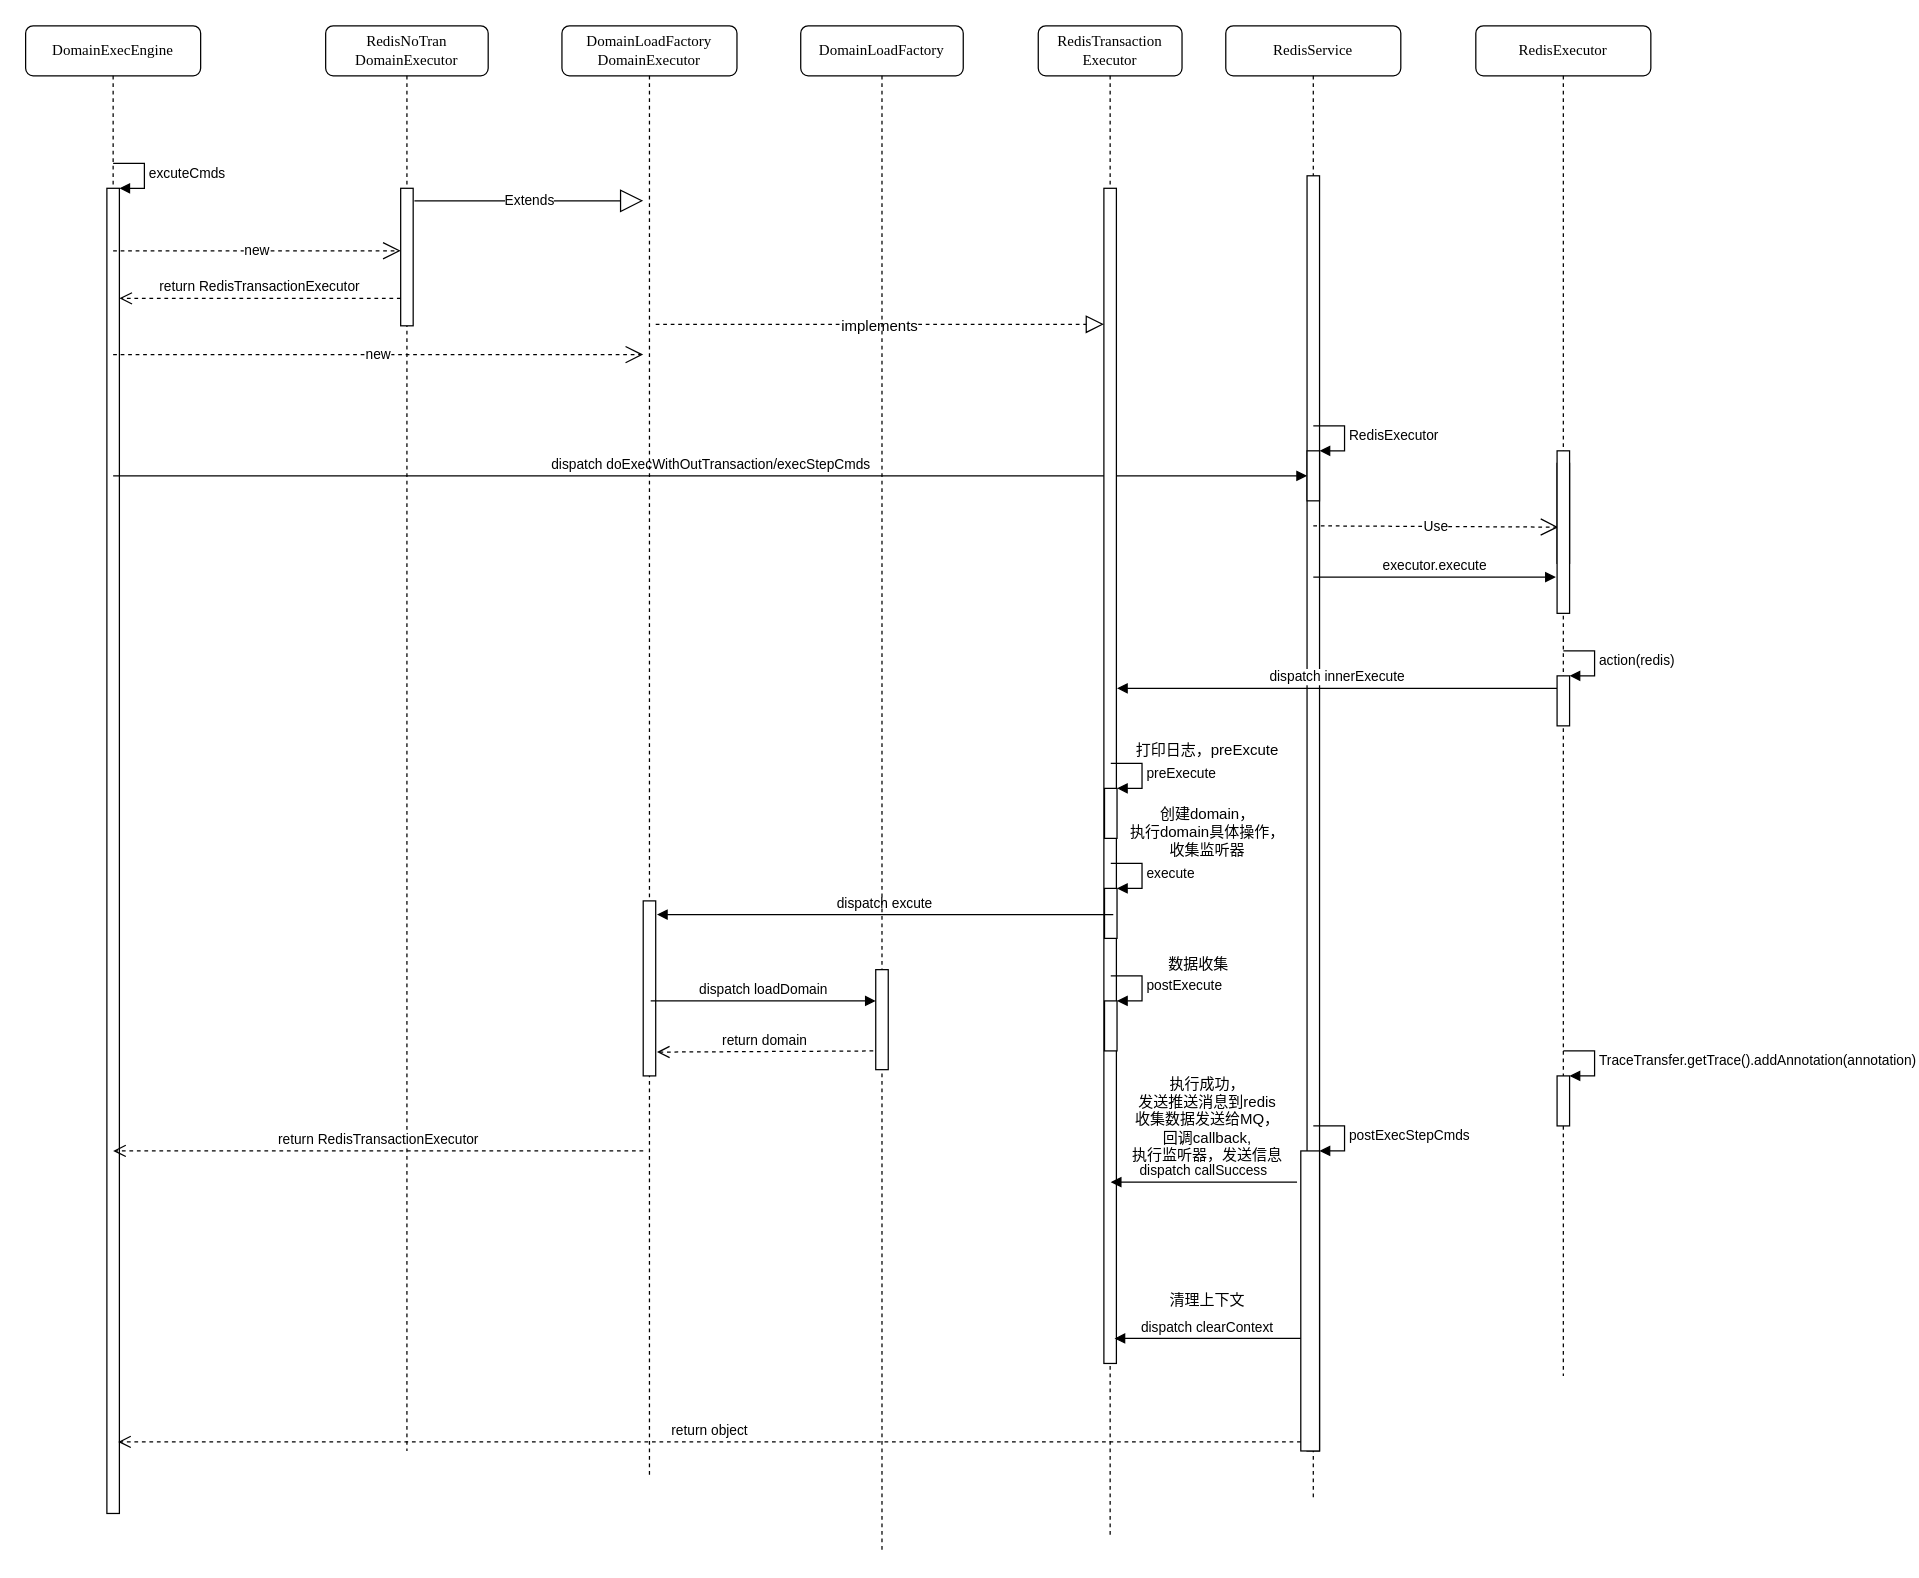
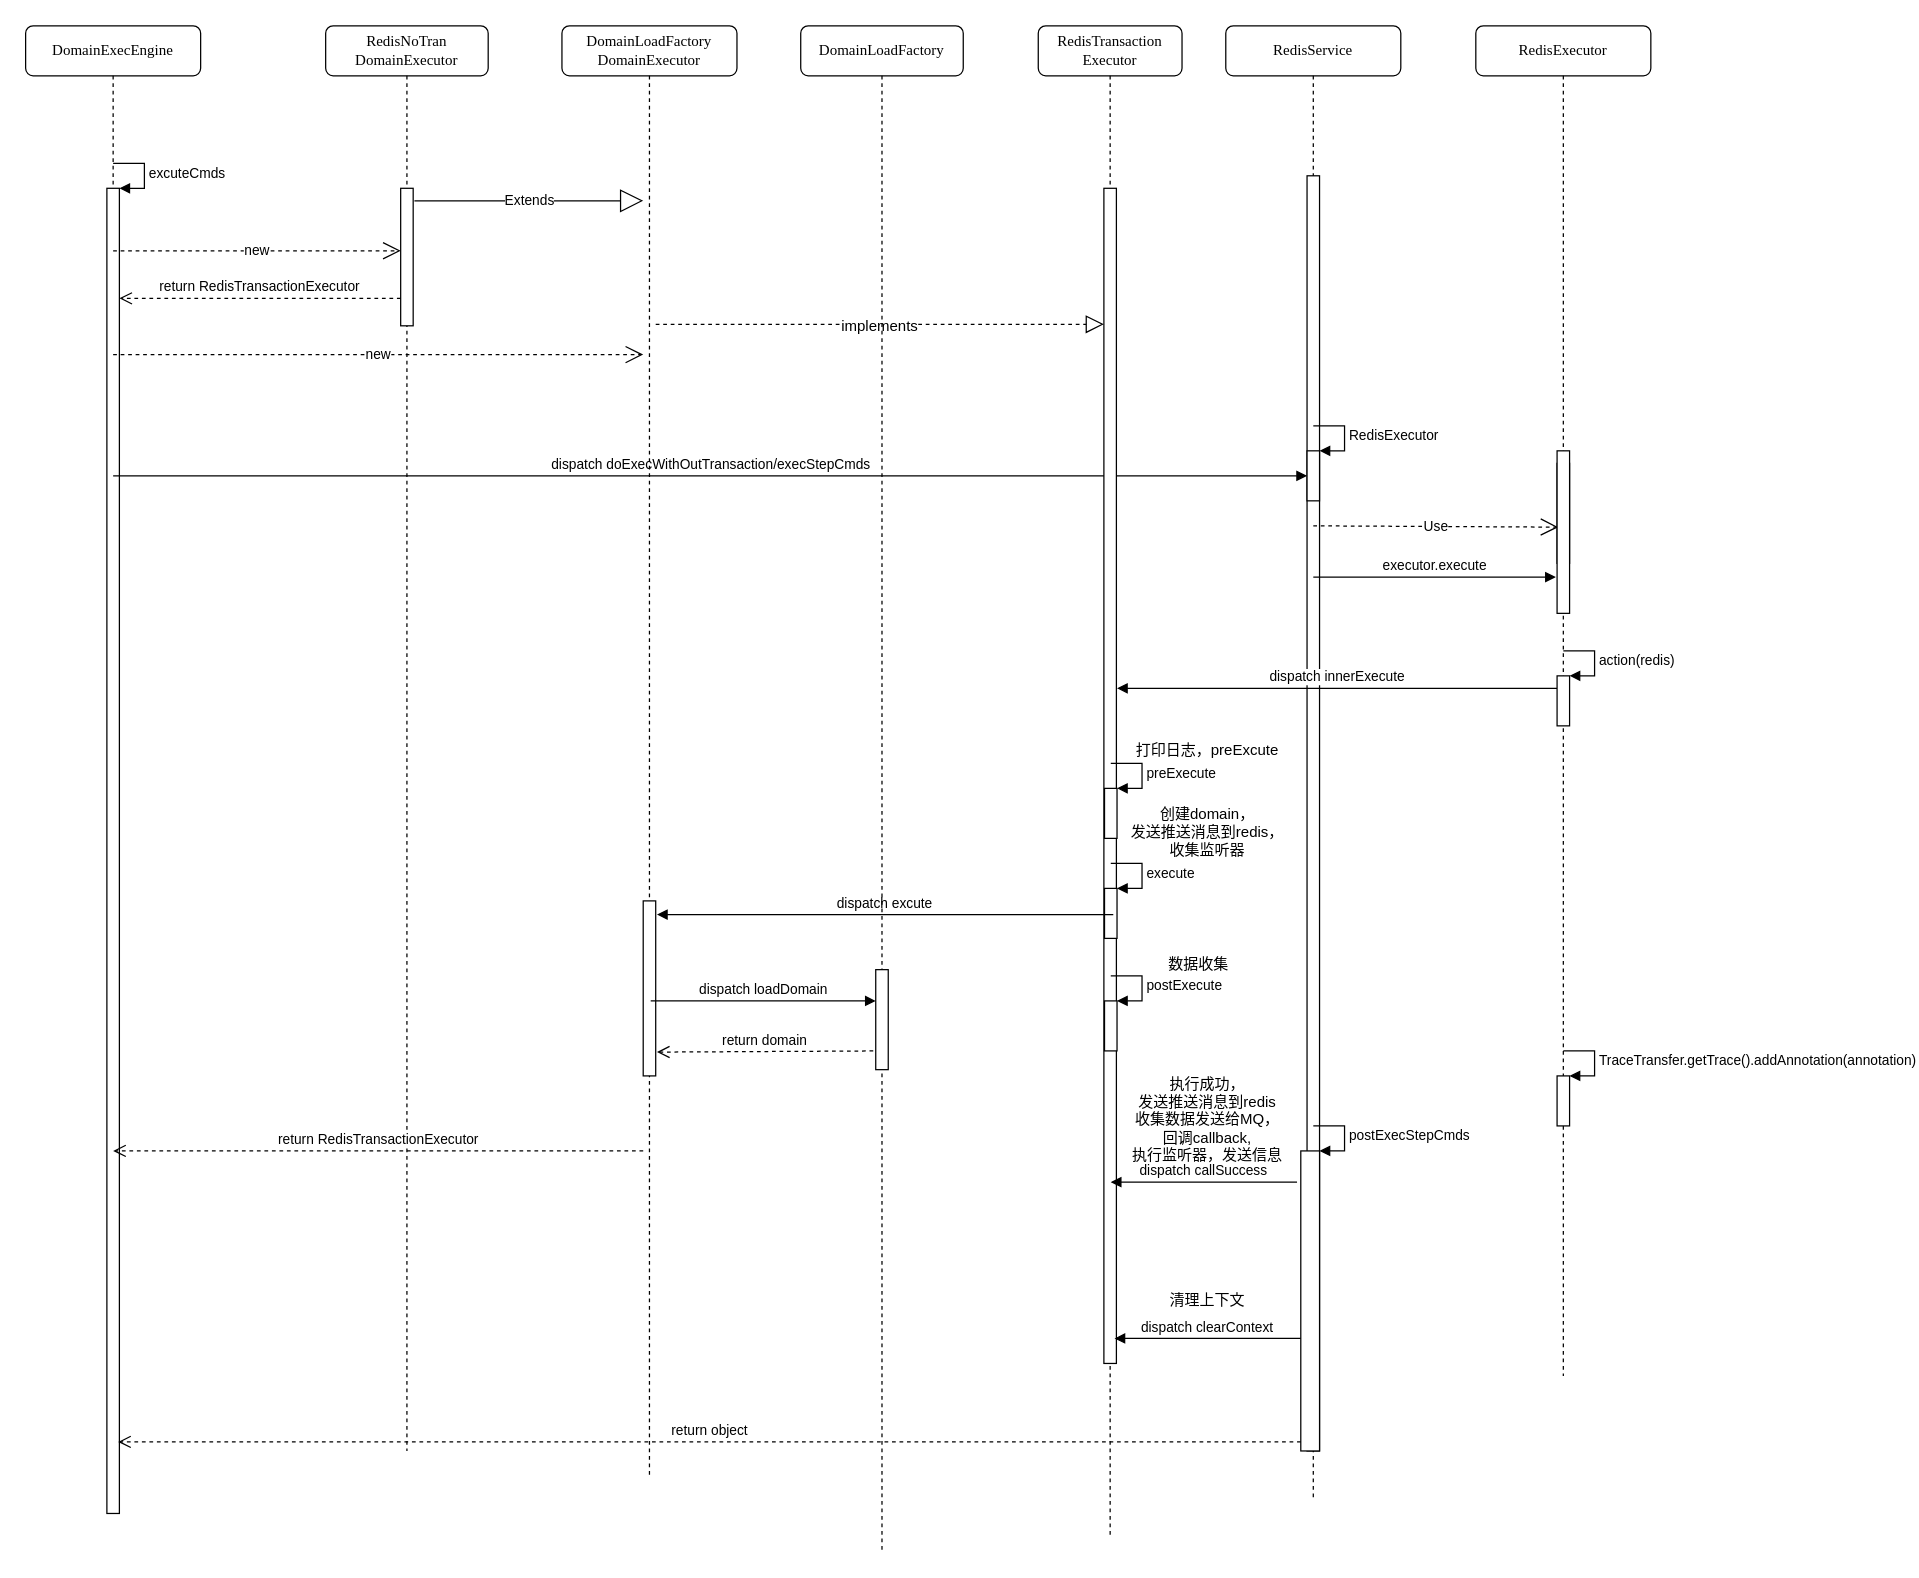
node "创建domain， 执行domain具体操作， 收集监听器": label "创建domain， 执行domain具体操作， 收集监听器" -> "创建domain， 发送推送消息到redis， 收集监听器"
